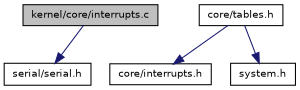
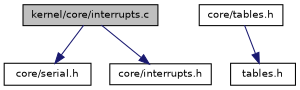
edge "core/tables.h" -> "core/interrupts.h": now "kernel/core/interrupts.c" -> "core/interrupts.h"
node "serial/serial.h": label "serial/serial.h" -> "core/serial.h"
node "system.h": label "system.h" -> "tables.h"
